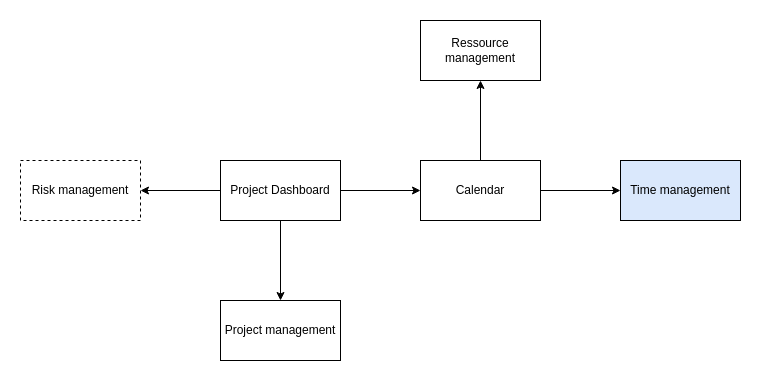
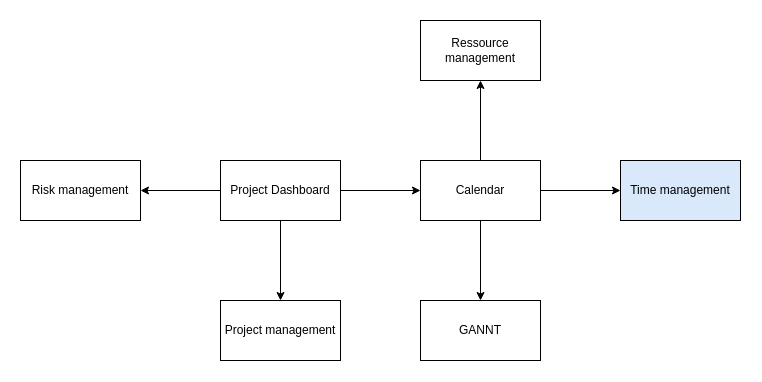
node "Risk management": style dashed -> solid
edge "Calendar" -> "GANNT": added
node "GANNT": added
